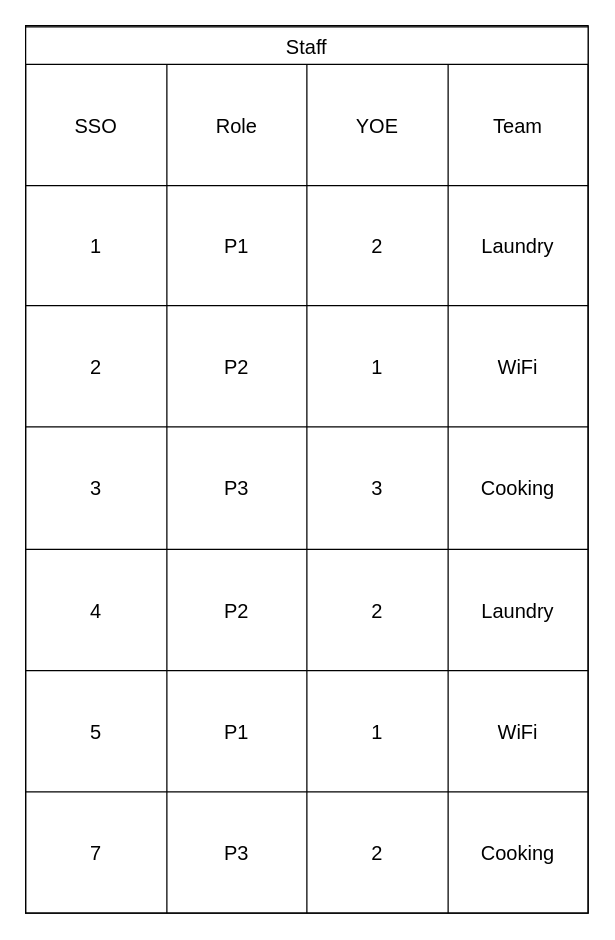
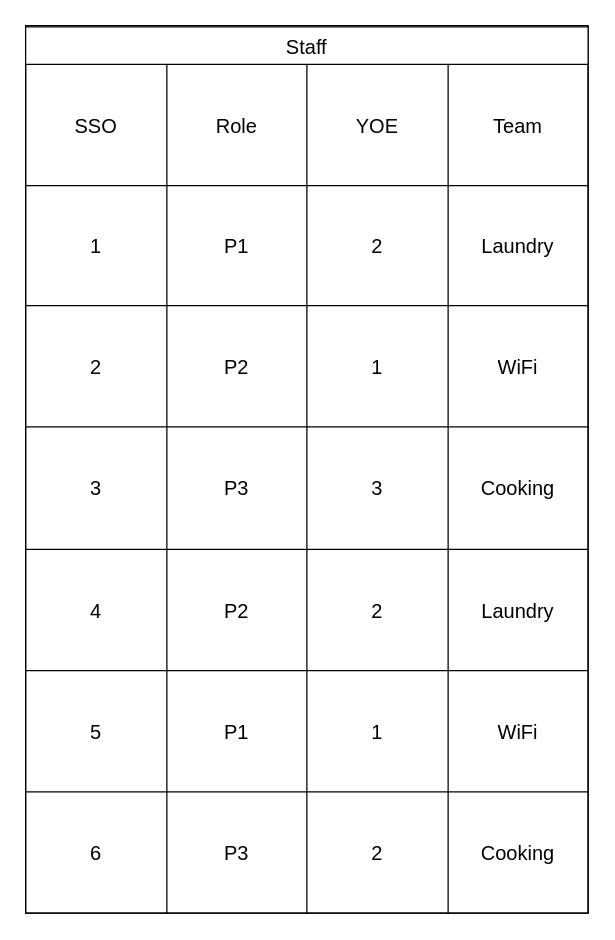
node "7": label "7" -> "6"
